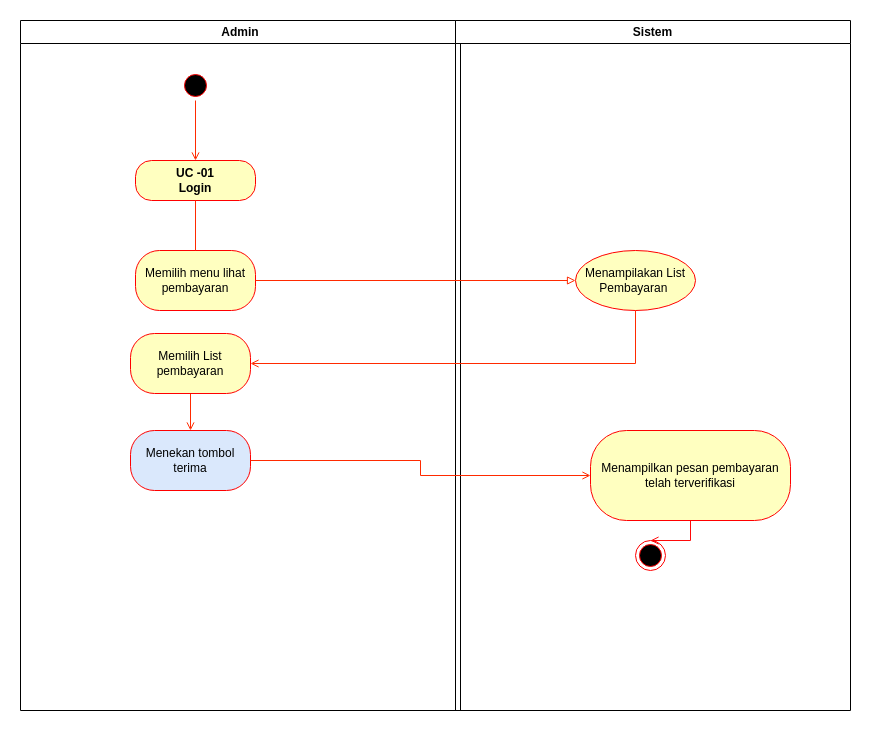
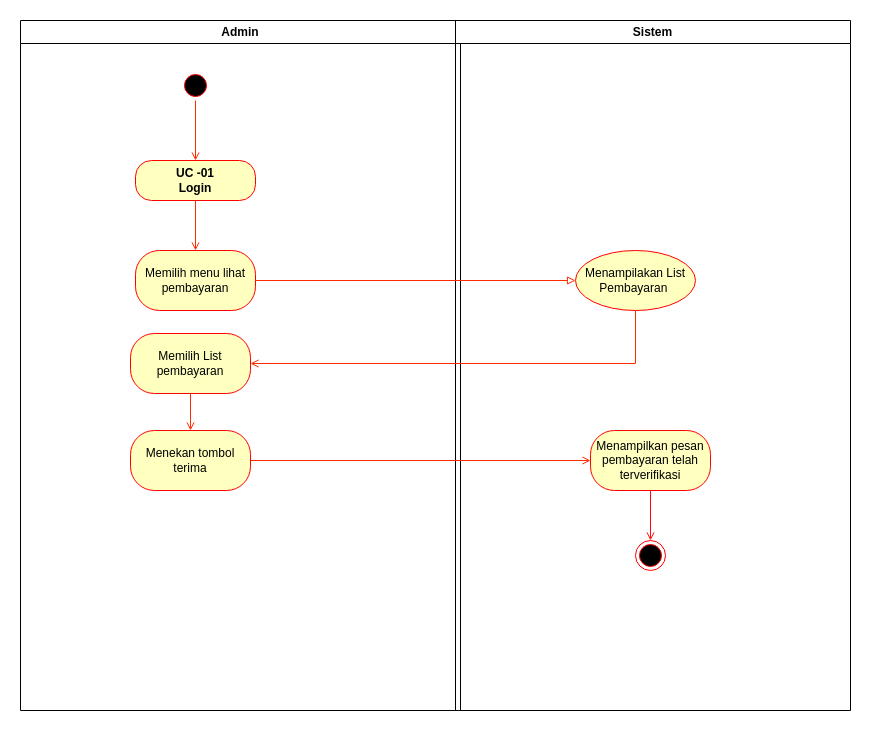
edge "UC -01 Login" -- "Memilih menu lihat pembayaran": arrowhead none -> open
node "Menekan tombol terima": fillcolor #dae8fc -> #ffffc0
node "Menampilkan pesan pembayaran telah terverifikasi": size 200x90 -> 120x60
